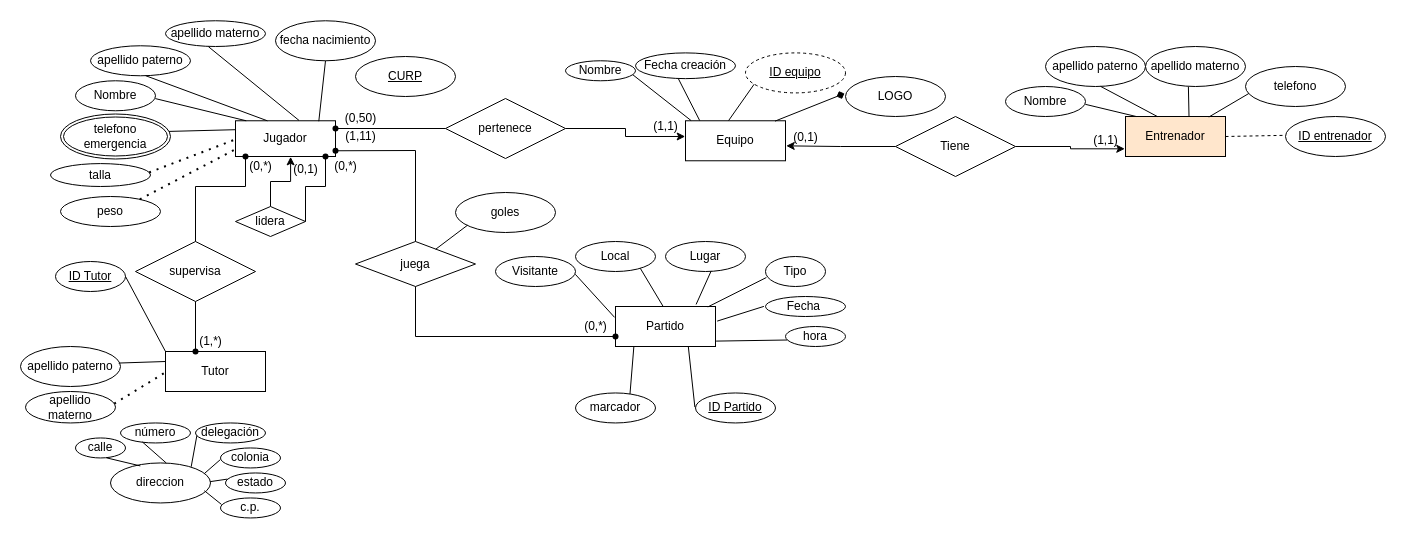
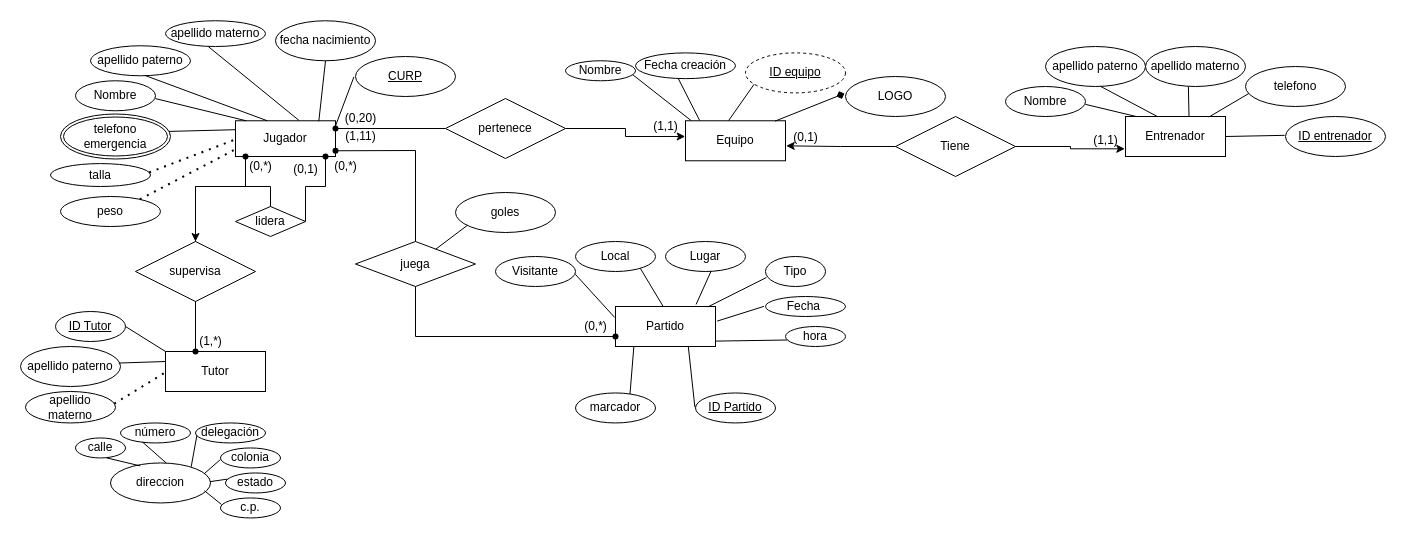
edge "CURP" -- "Jugador": added
node "(0,50)": label "(0,50)" -> "(0,20)"
edge "Entrenador" -- "ID entrenador": style dashed -> solid
node "Entrenador": fillcolor #ffe6cc -> #ffffff
edge "lidera" -> "Jugador": now "lidera" -> "supervisa"
node "ID Tutor": moved (91, 277) -> (91, 327)
